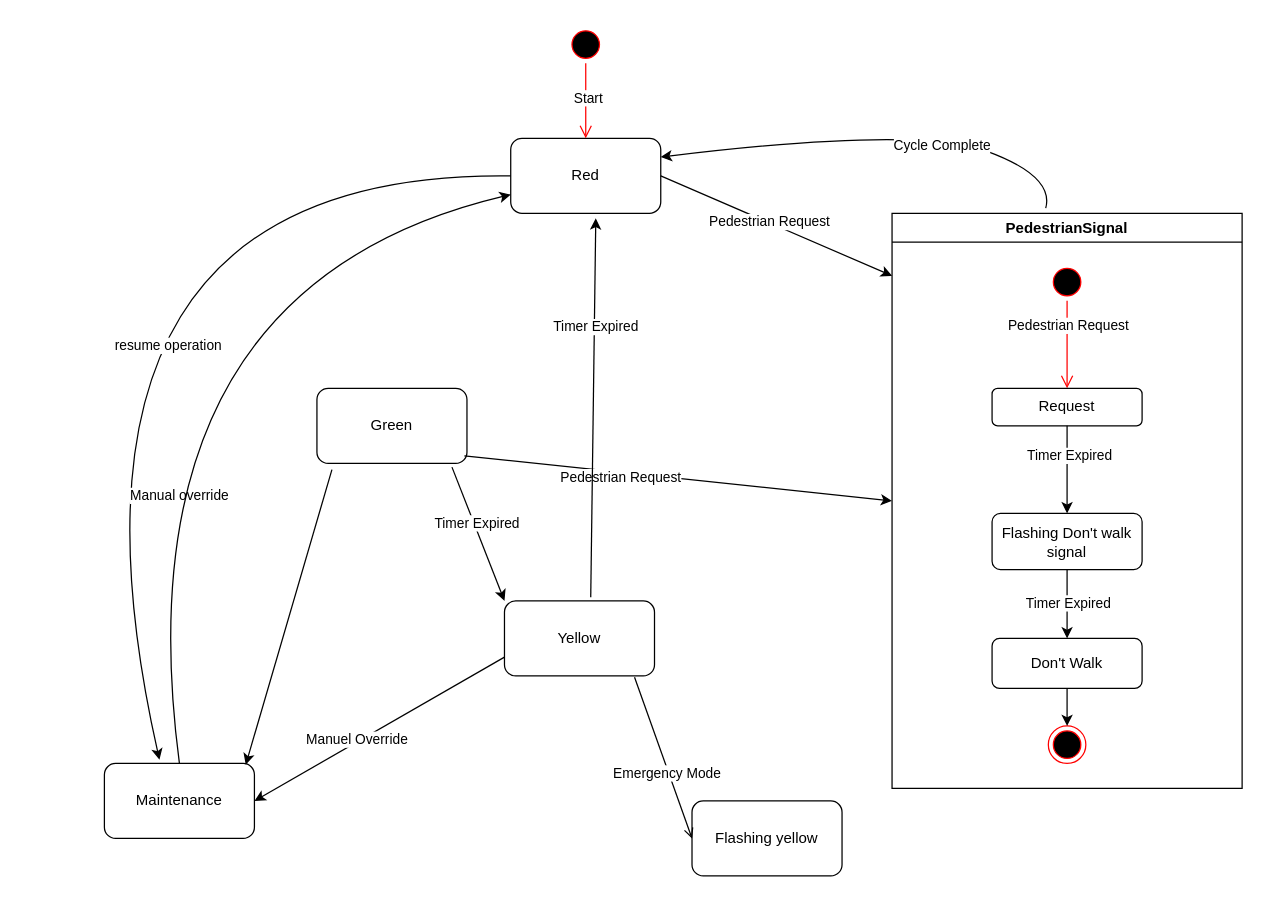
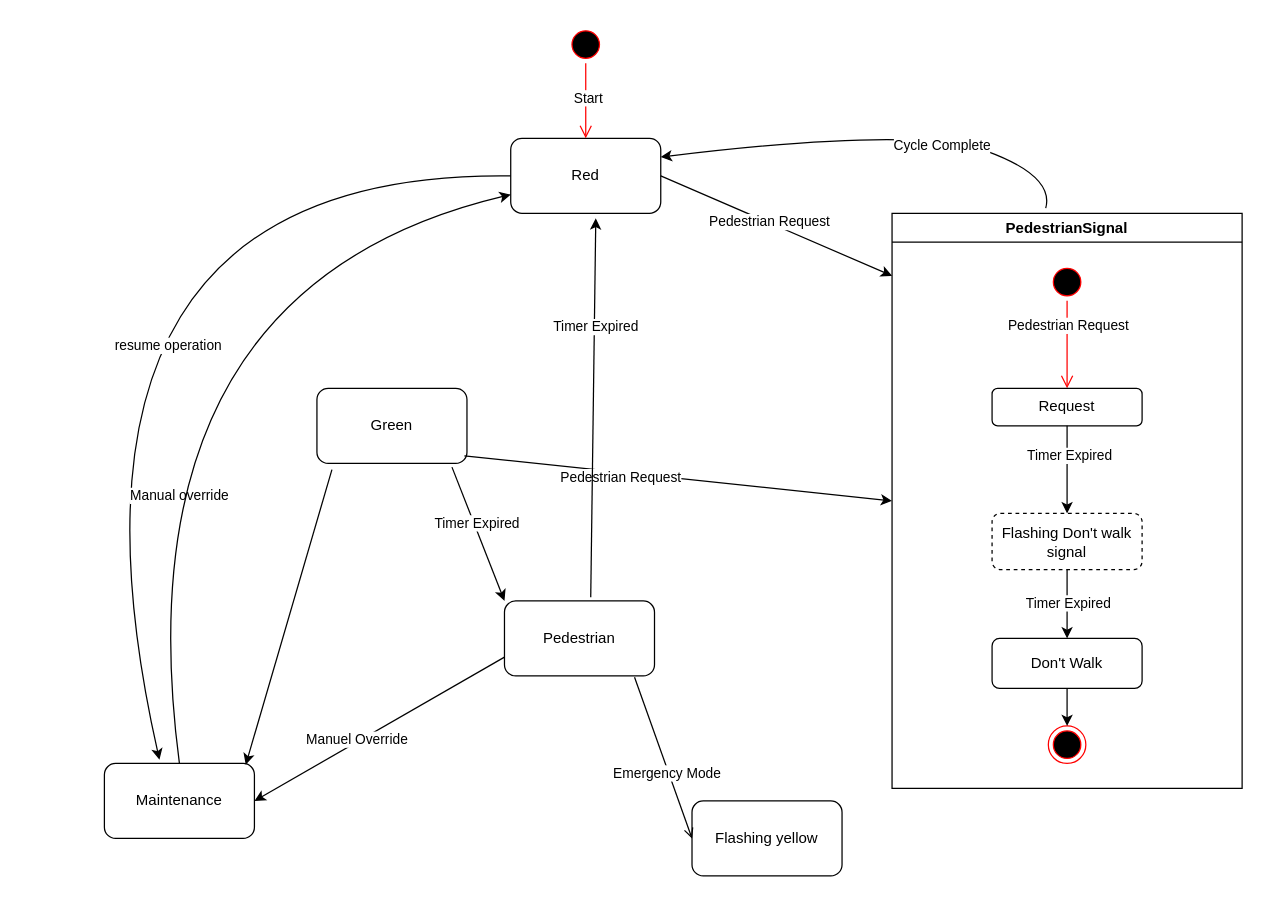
node "Flashing Don't walk signal": style solid -> dashed
node "Yellow": label "Yellow" -> "Pedestrian"
